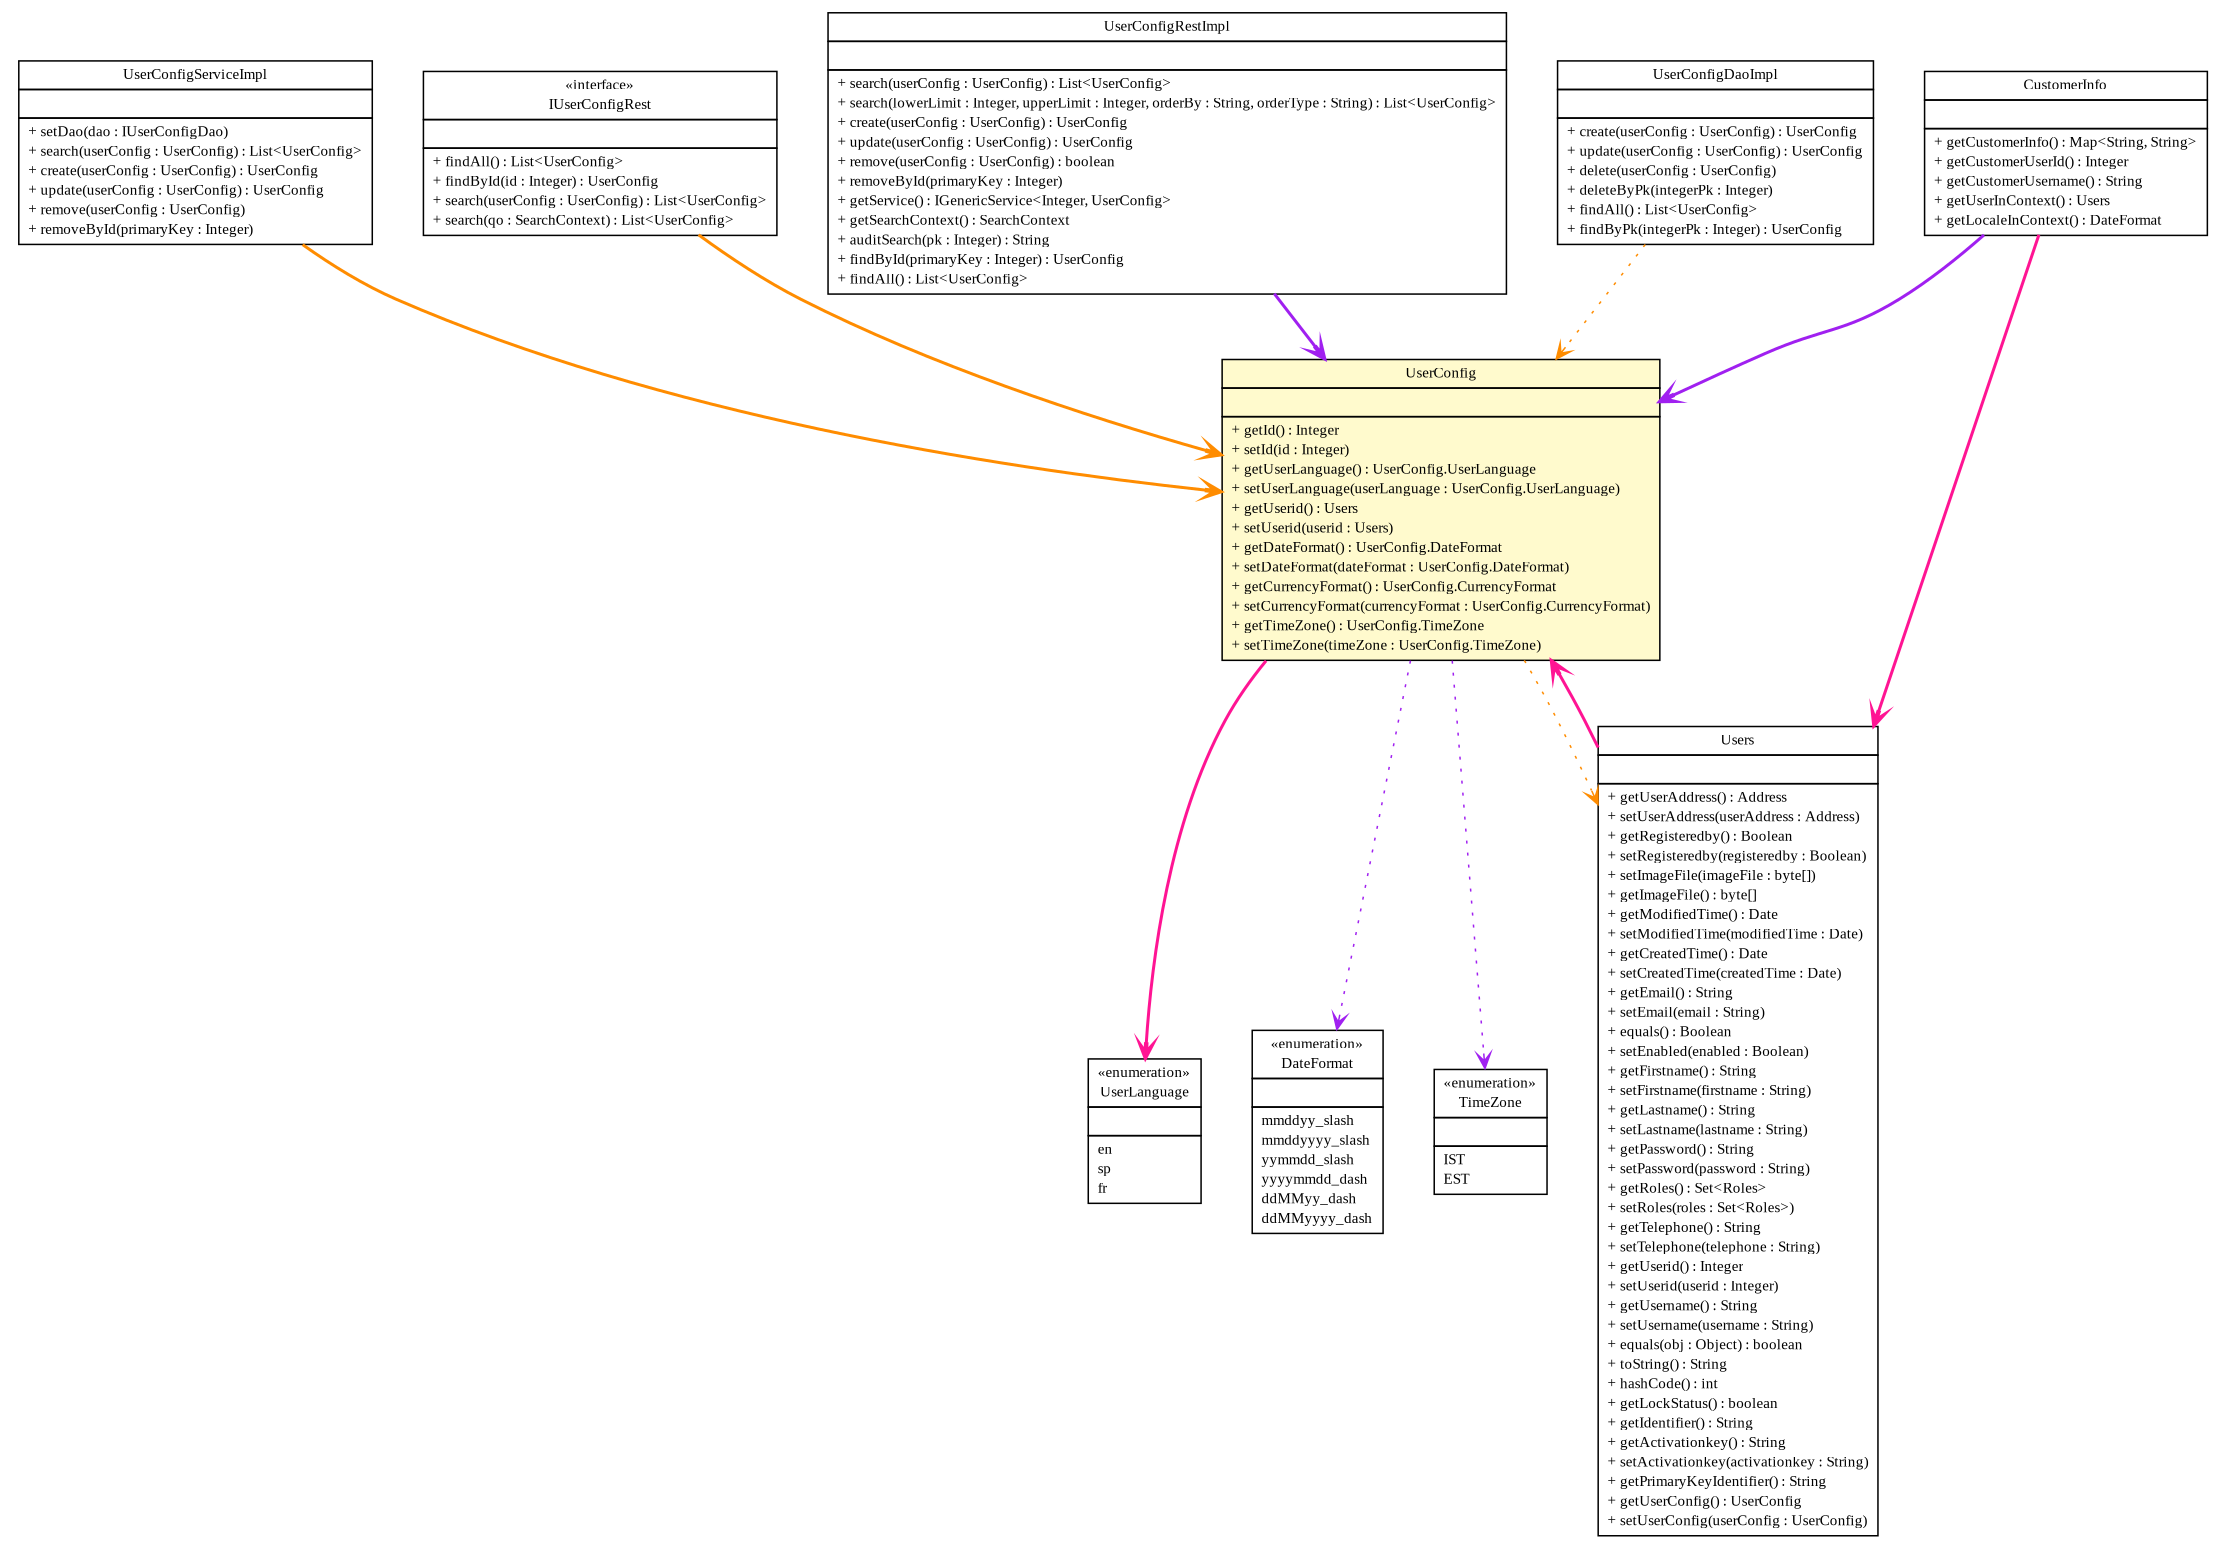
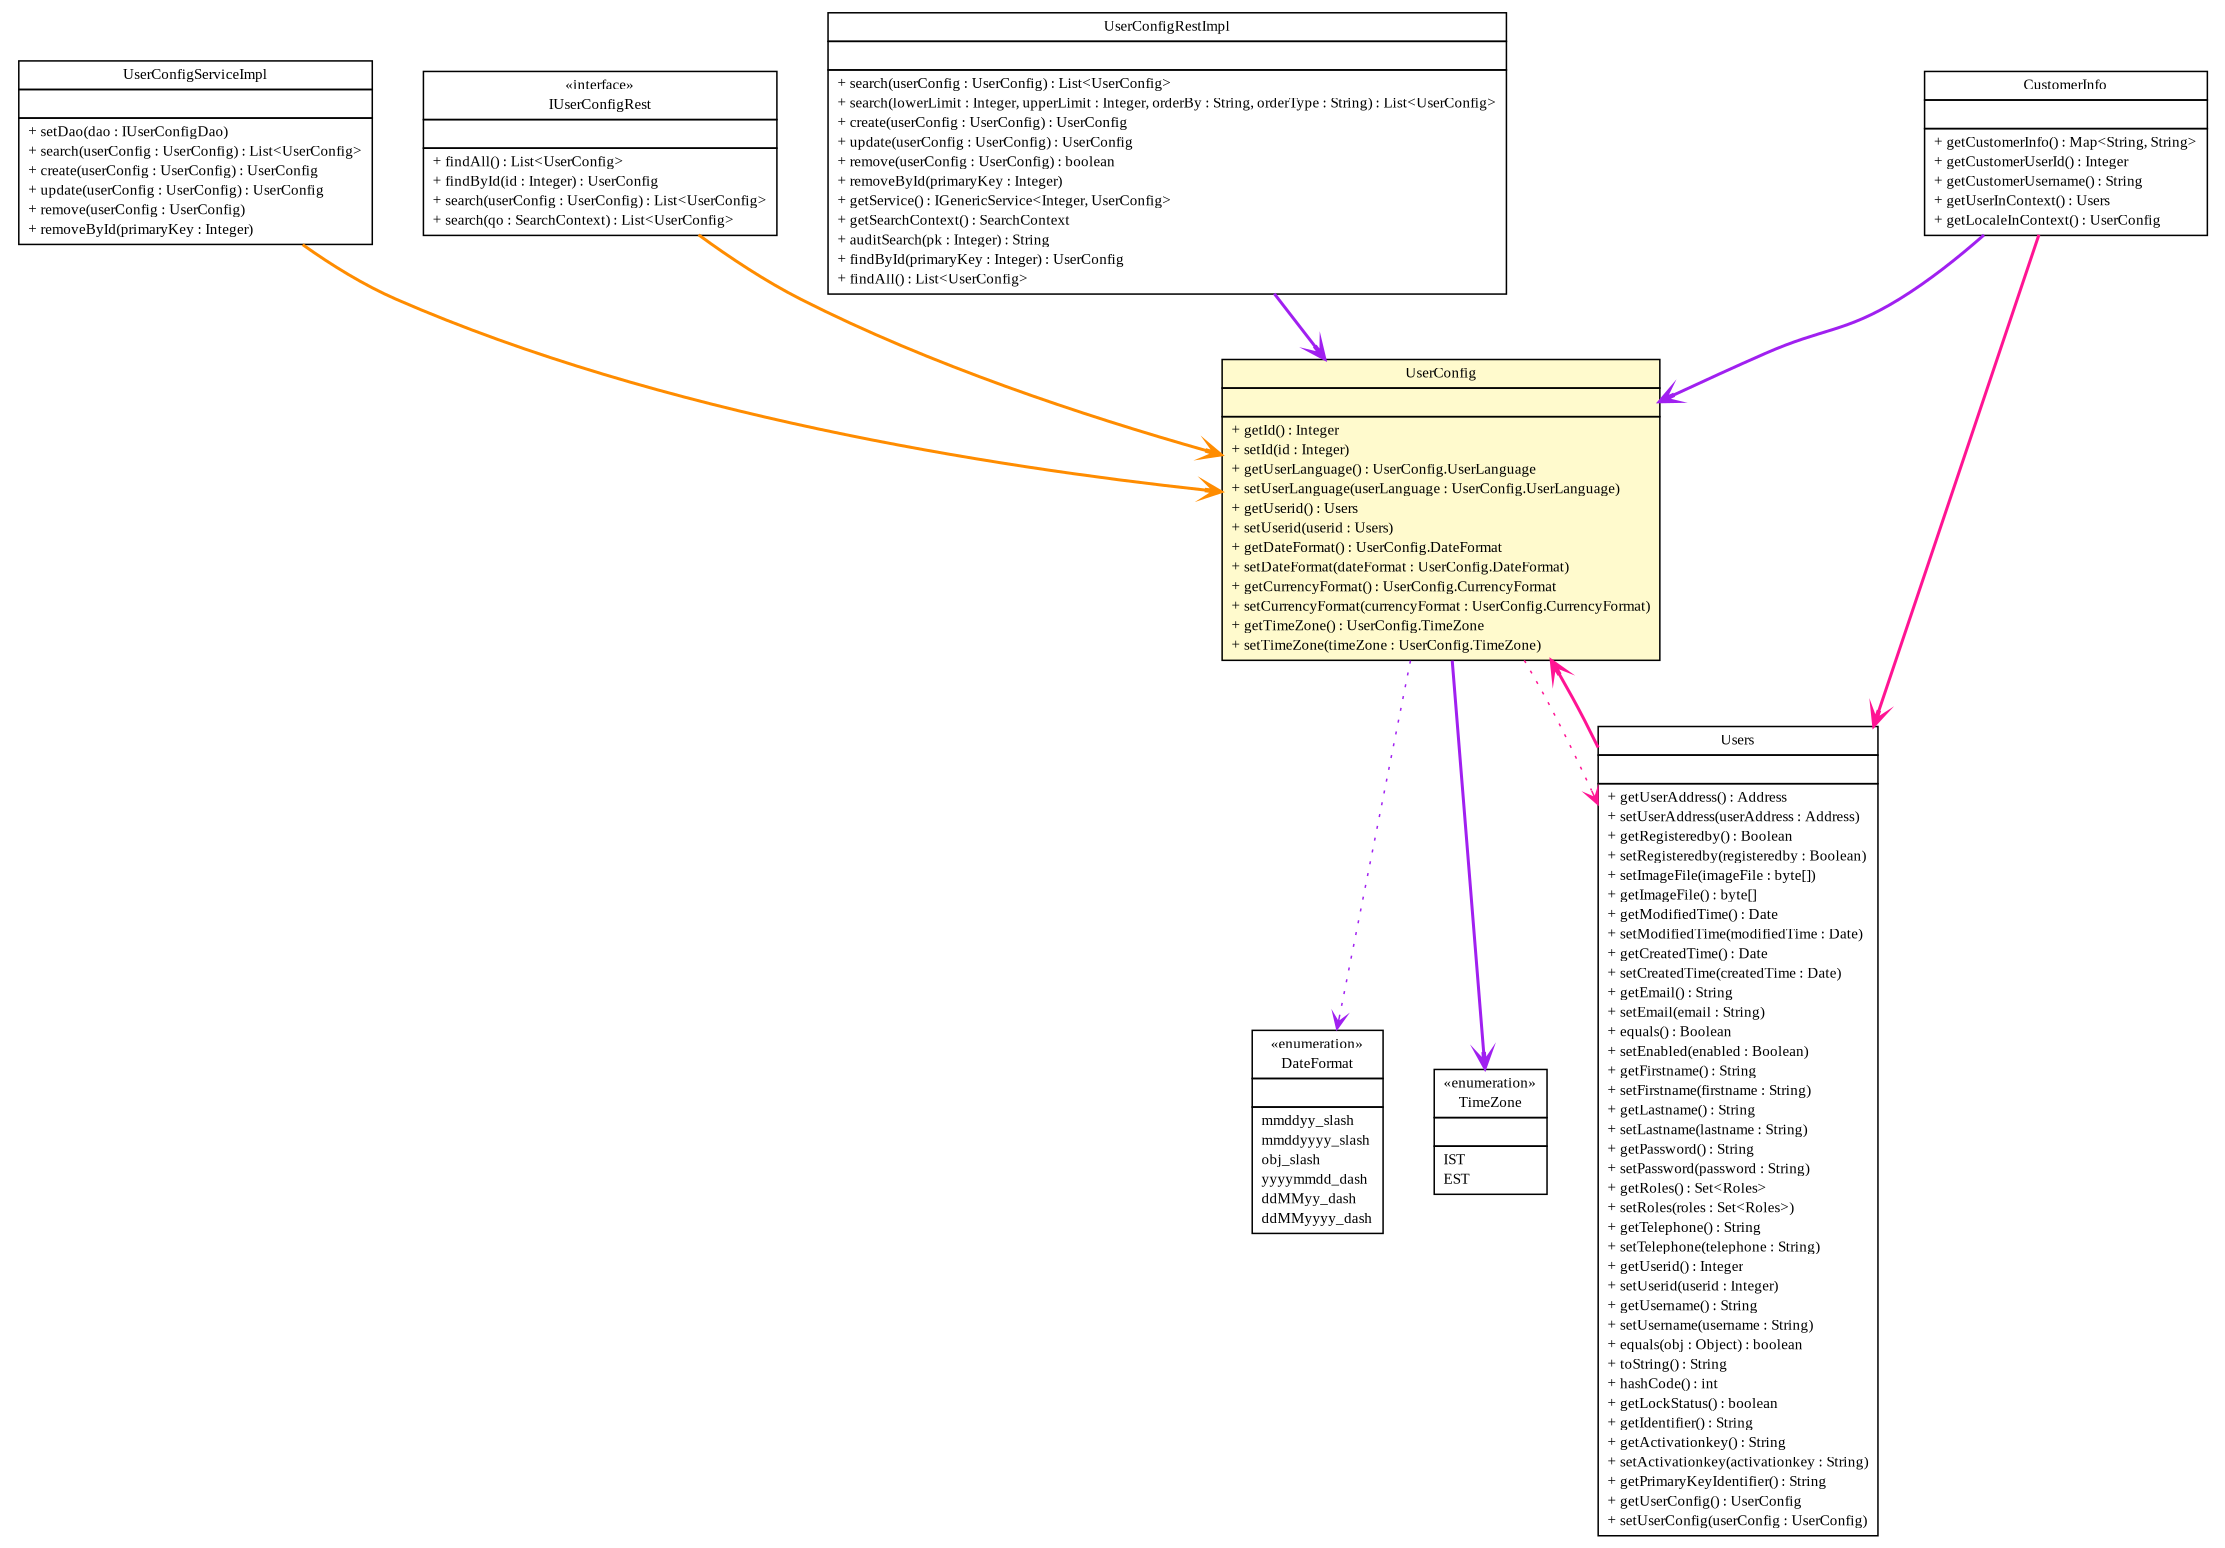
node "UserConfigDaoImpl": removed
node "CustomerInfo": text "+ getLocaleInContext() : DateFormat" -> "+ getLocaleInContext() : UserConfig"
edge "UserConfig" -> "Users": color darkorange -> deeppink
edge "UserConfig" -> "TimeZone": style dotted -> bold
node "UserLanguage": removed
node "DateFormat": text "yymmdd_slash" -> "obj_slash"
